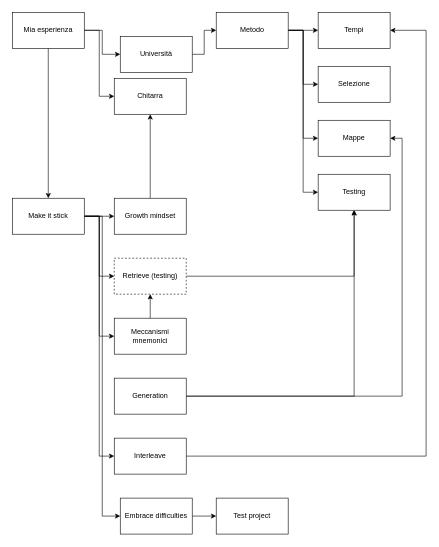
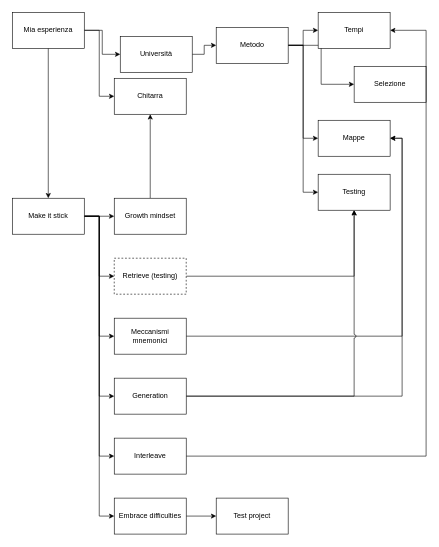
node "Metodo": moved (252, 30) -> (252, 45)
node "Selezione": moved (354, 84) -> (390, 84)
edge "Meccanismi mnemonici" -> "Retrieve (testing)": now "Meccanismi mnemonici" -> "Mappe"
edge "Make it stick" -> "Generation": added
node "Embrace difficulties": moved (156, 516) -> (150, 516)
